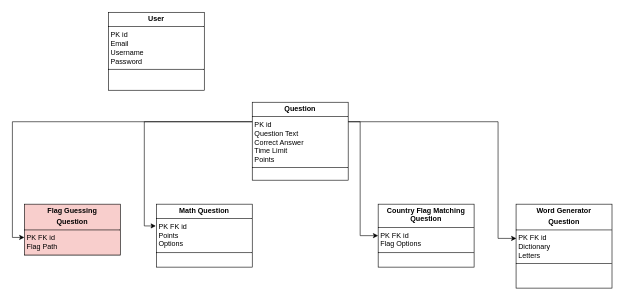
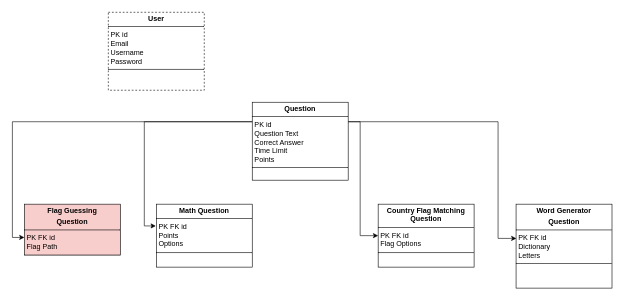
node "User PK id Email Username Password": style solid -> dashed
